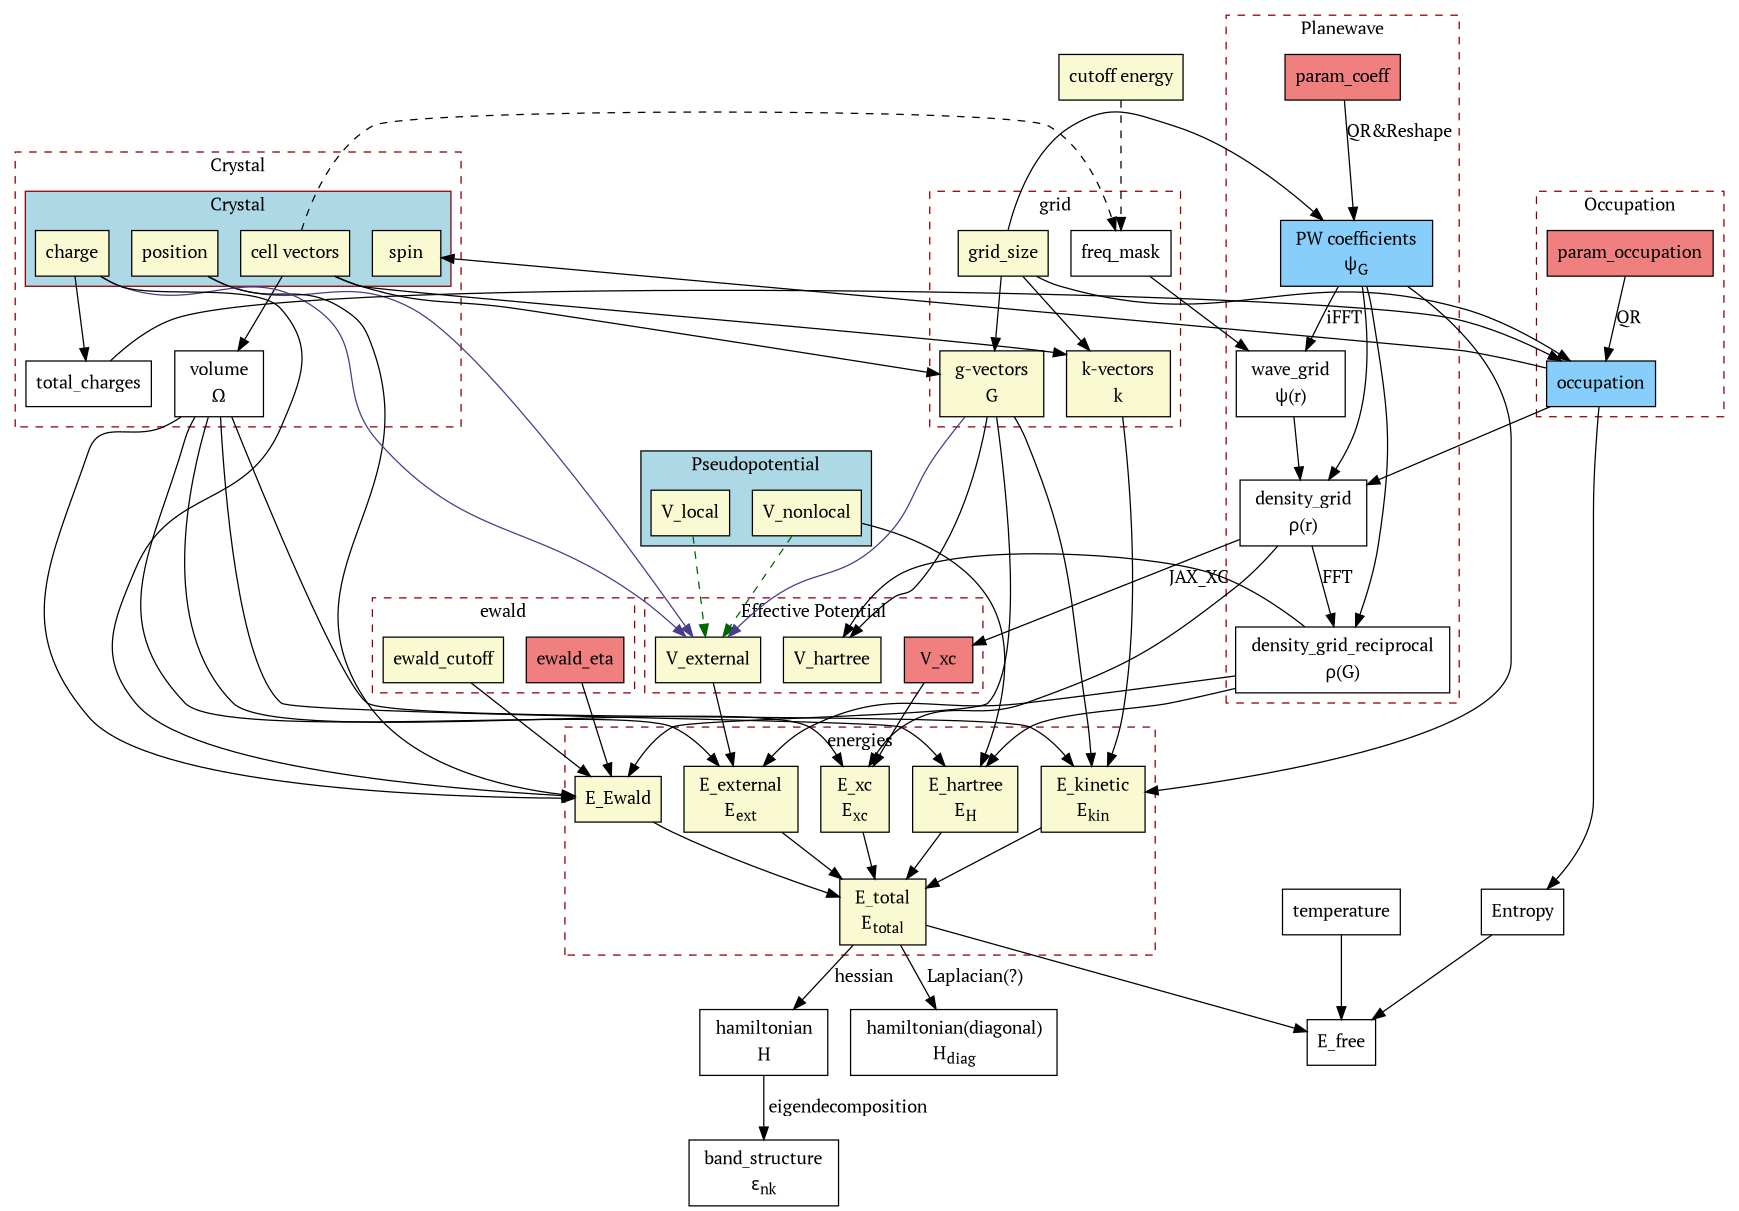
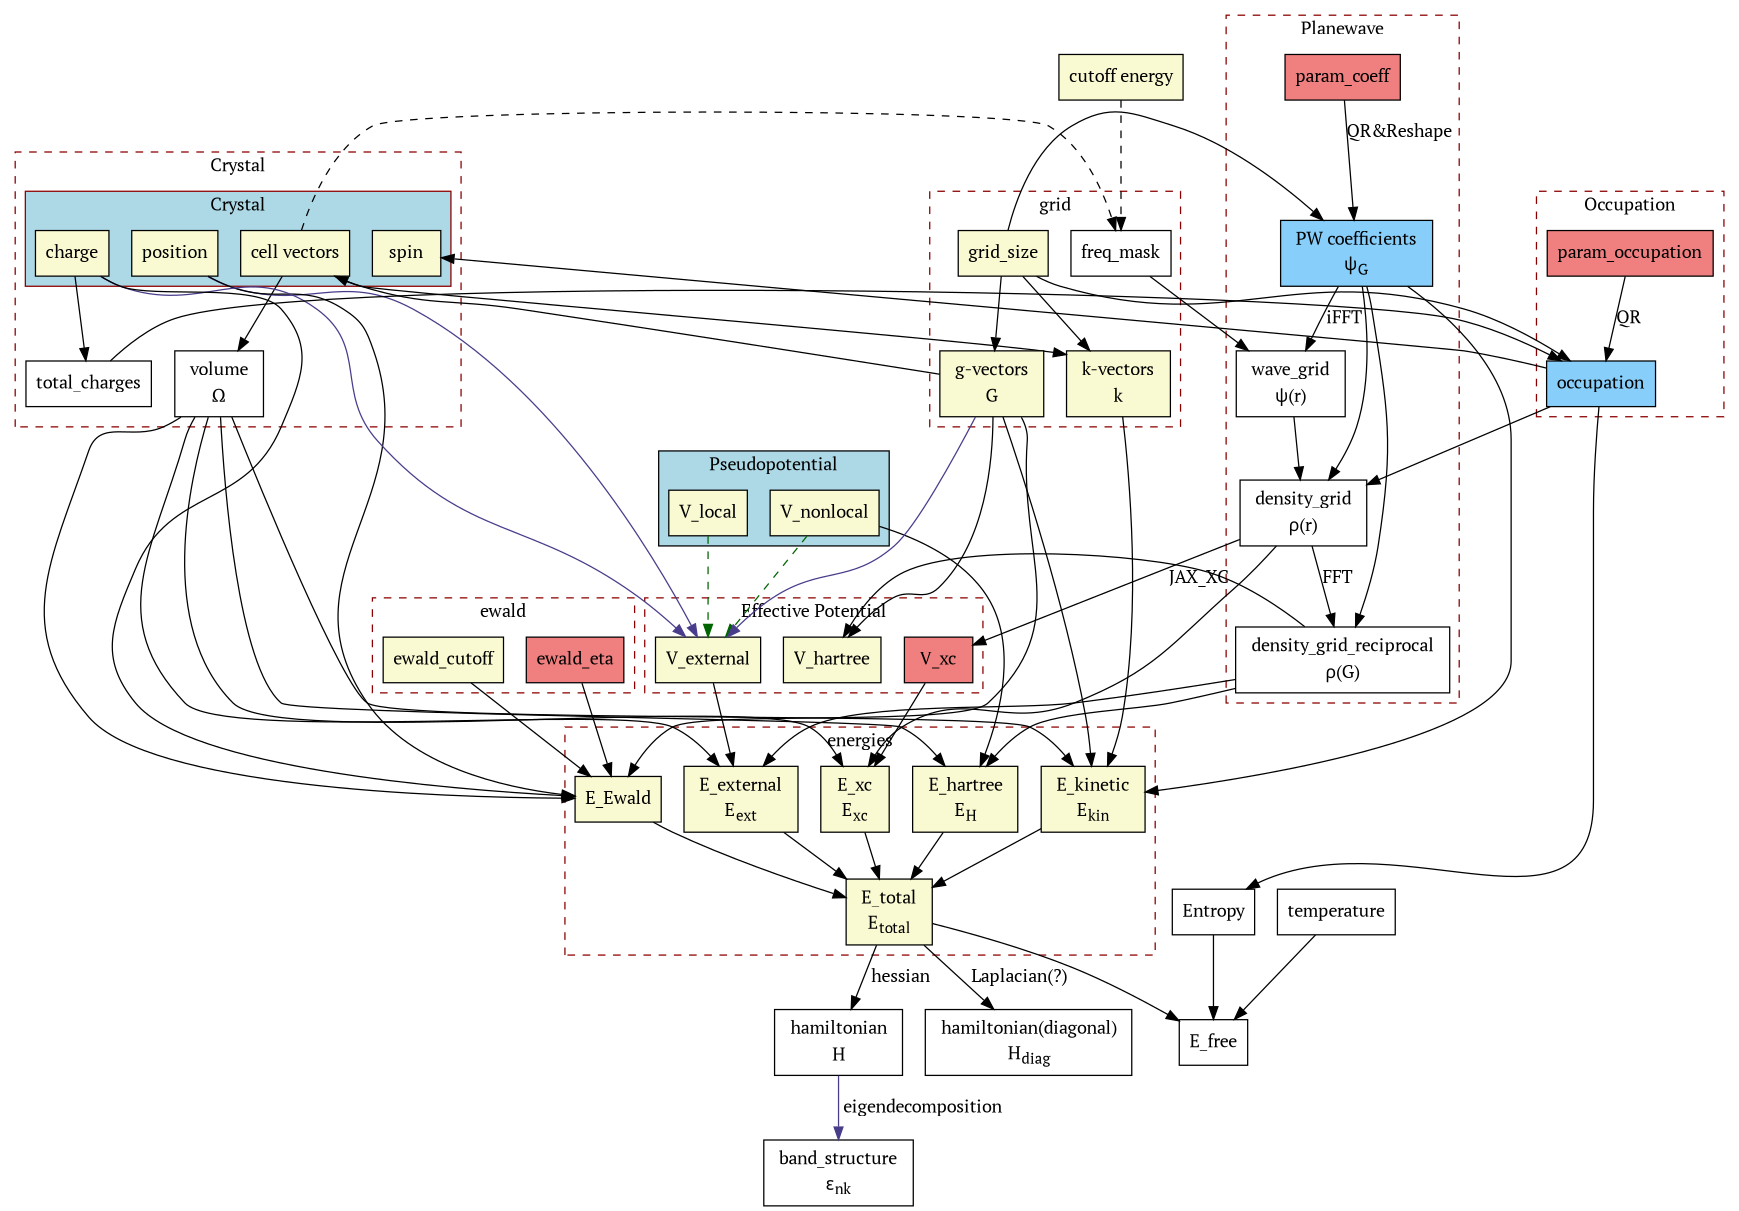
edge "cell vectors" -> "g-vectors": reversed
edge "hamiltonian" -> "band_structure": color black -> darkslateblue
